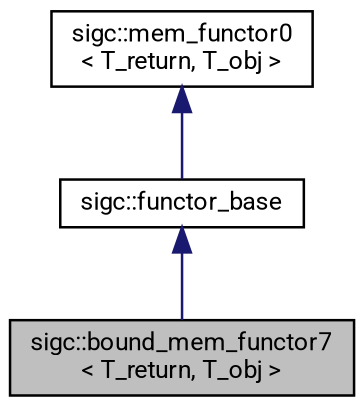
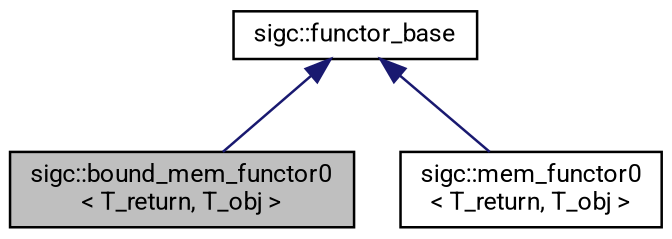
edge "sigc::functor_base" -> "sigc::mem_functor0 < T_return, T_obj >": reversed
node "sigc::bound_mem_functor7 < T_return, T_obj >": label "sigc::bound_mem_functor7 < T_return, T_obj >" -> "sigc::bound_mem_functor0 < T_return, T_obj >"
